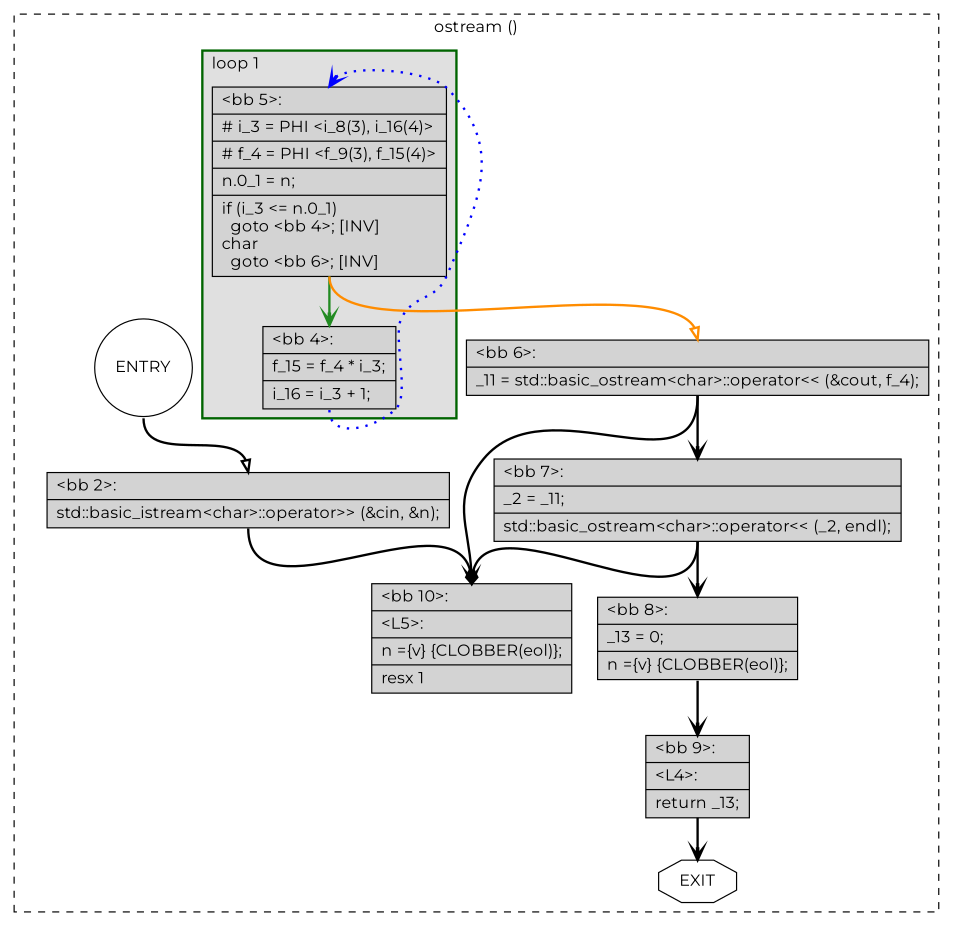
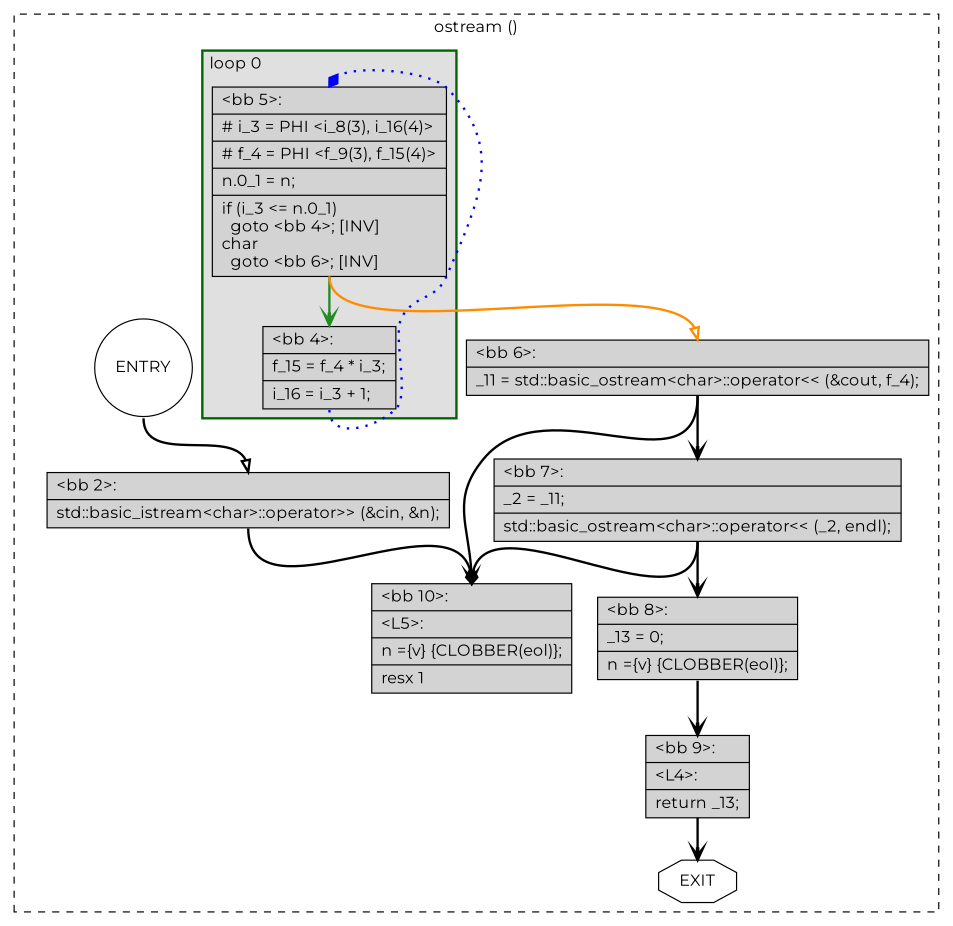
cluster "loop 1": label "loop 1" -> "loop 0"
edge "<bb 4>:" -> "<bb 5>:": arrowhead vee -> diamond
